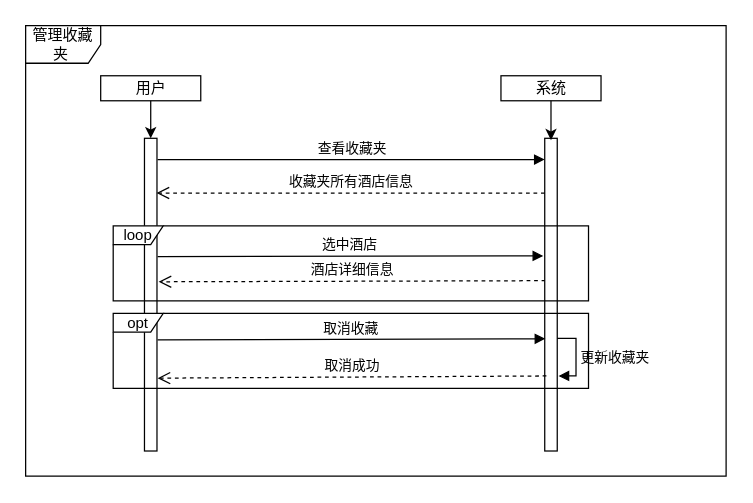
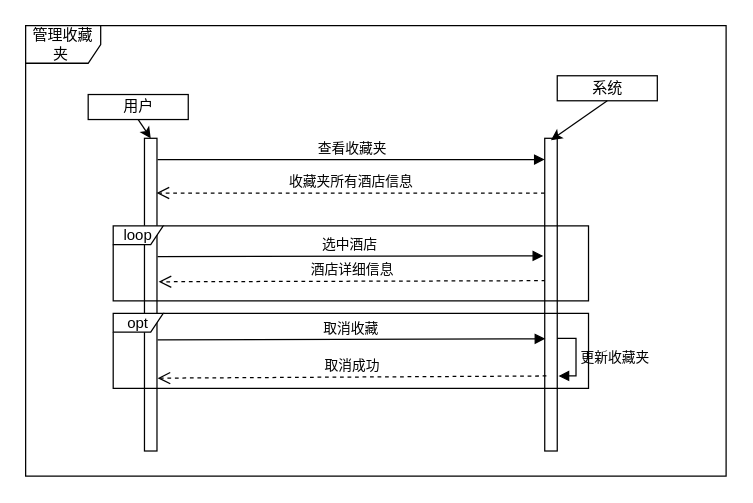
node "用户": moved (151, 88) -> (138, 107)
node "系统": moved (551, 88) -> (607, 88)
